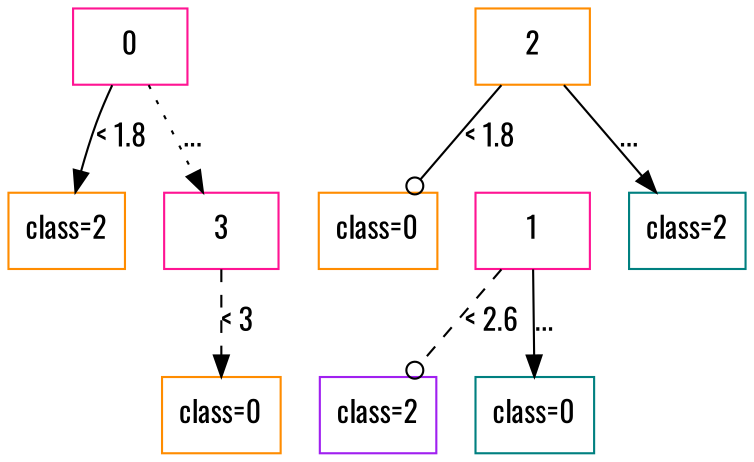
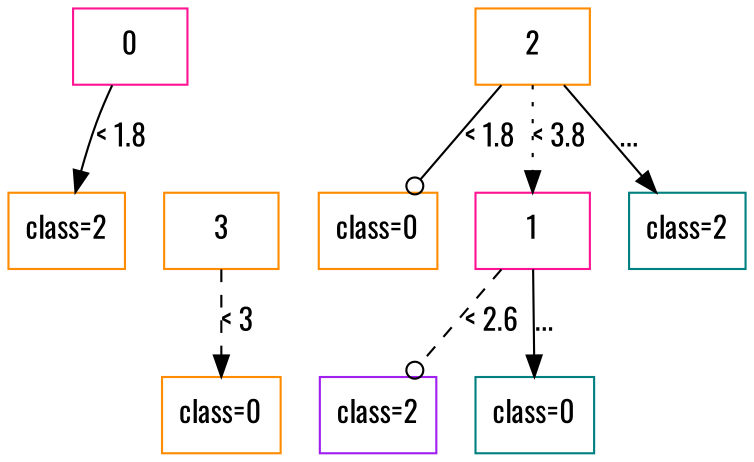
edge "2" -> "1": added, label "< 3.8"
edge "0" -> "3": removed, label "..."
node "3": color deeppink -> darkorange
